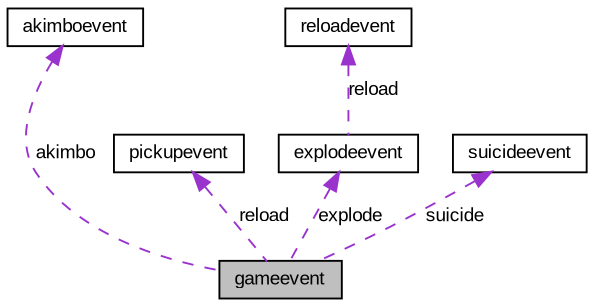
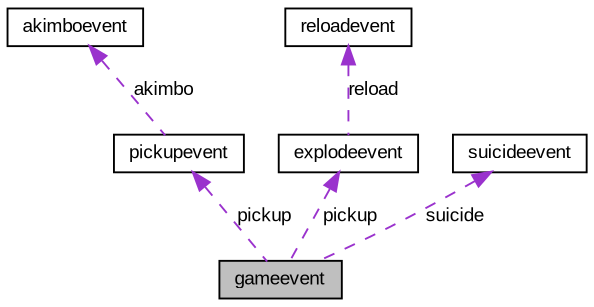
edge "gameevent" -> "akimboevent": now "pickupevent" -> "akimboevent"
edge "gameevent" -> "pickupevent": label "reload" -> "pickup"
edge "gameevent" -> "explodeevent": label "explode" -> "pickup"
